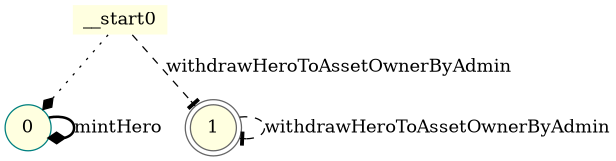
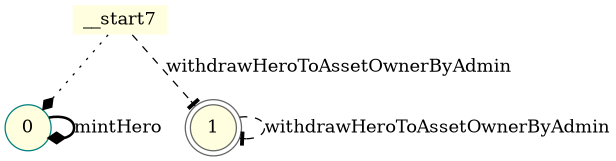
node "__start0": label "__start0" -> "__start7"
